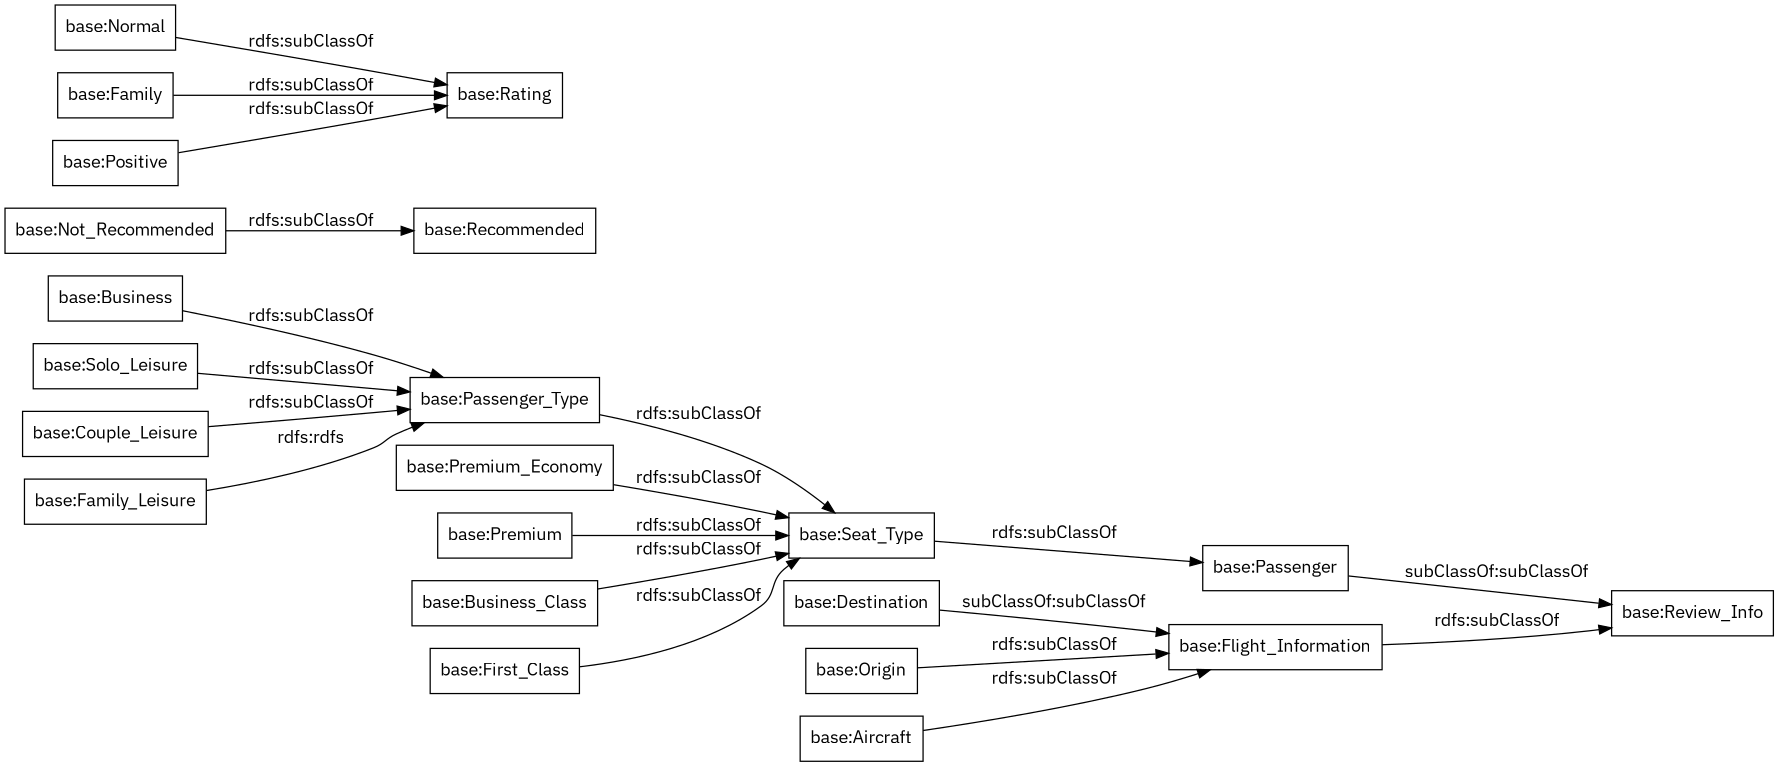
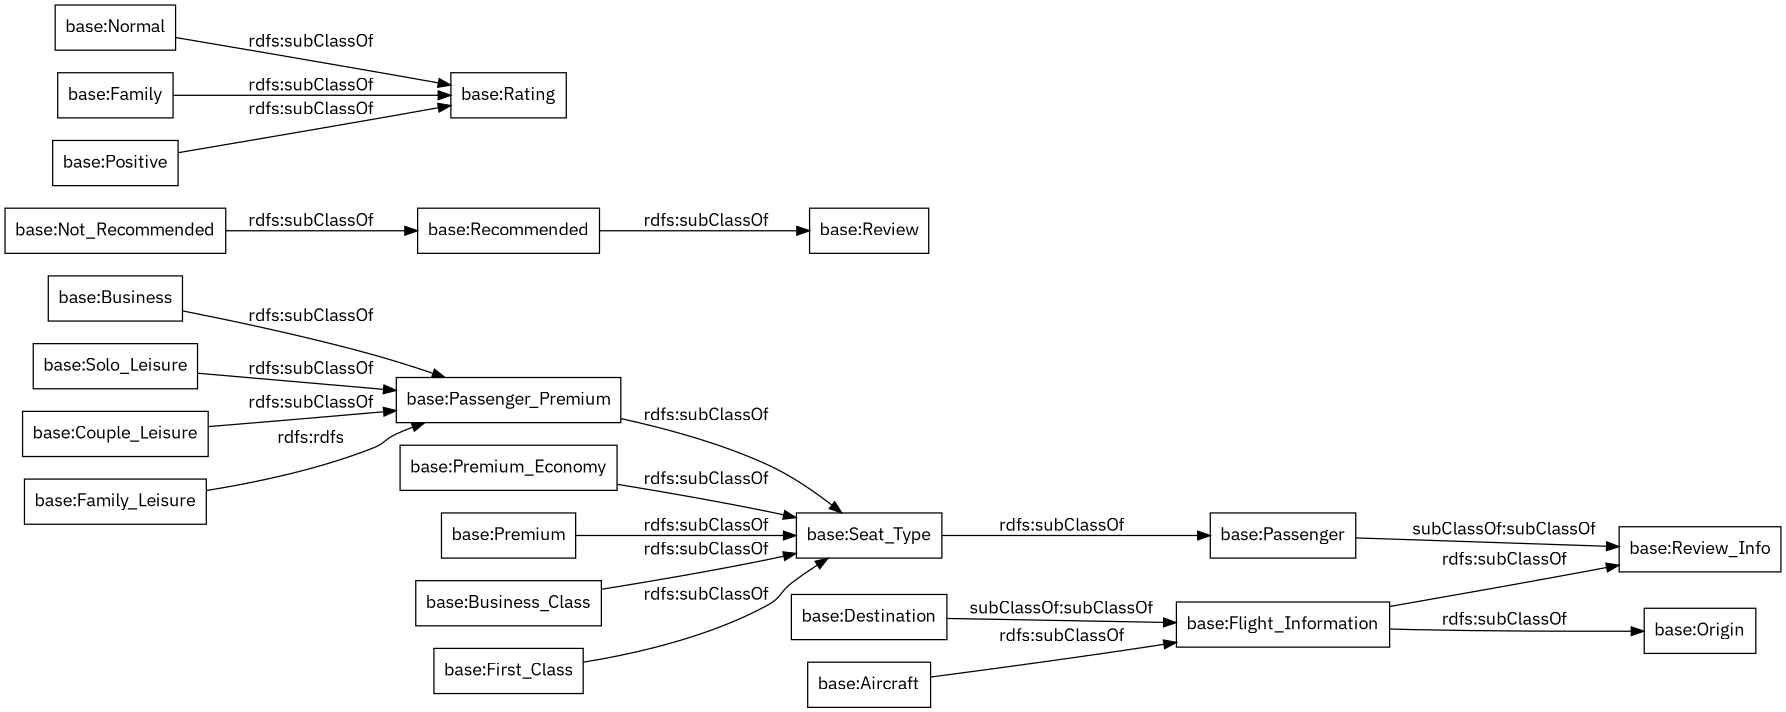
node "base:Review": added
node "base:Passenger_Type": label "base:Passenger_Type" -> "base:Passenger_Premium"
edge "base:Origin" -> "base:Flight_Information": reversed
